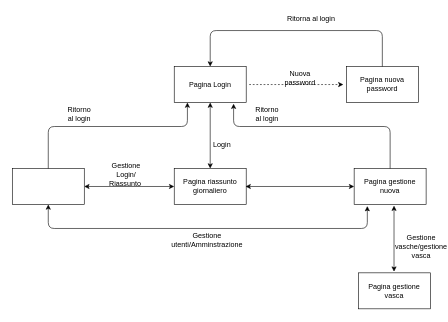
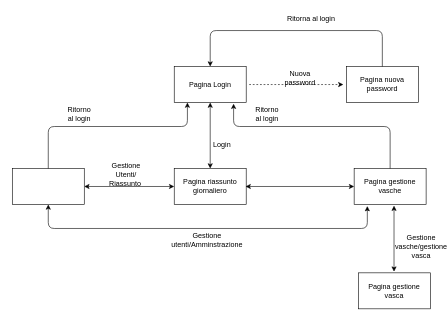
node "Gestione Login/ Riassunto": label "Gestione Login/ Riassunto" -> "Gestione Utenti/ Riassunto"
node "Pagina gestione nuova": label "Pagina gestione nuova" -> "Pagina gestione vasche"
